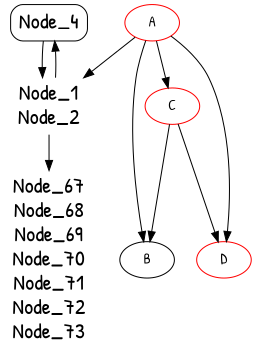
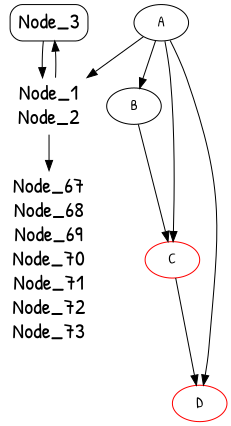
node "Node_4": label "Node_4" -> "Node_3"
node "A": color red -> black
edge "C" -> "B": reversed
